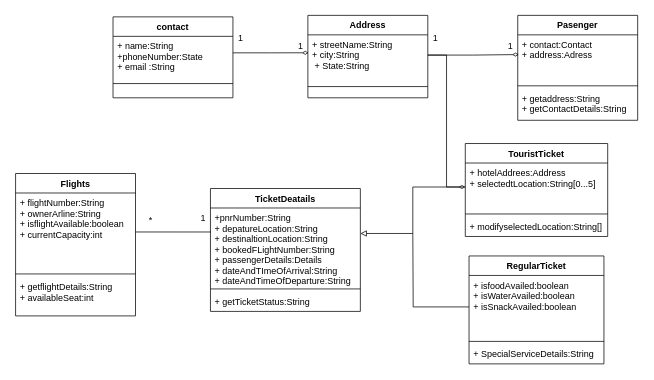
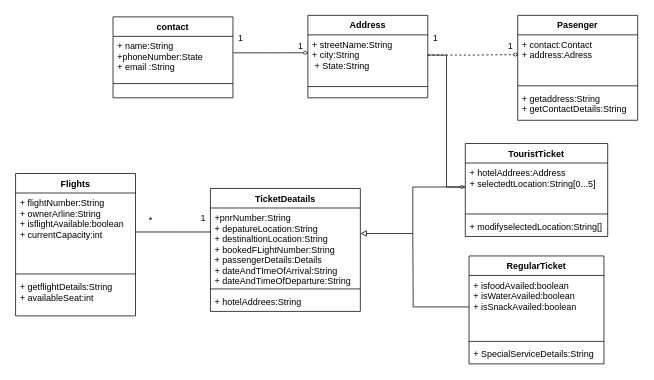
edge "+ streetName:String + city:String + State:String" -> "+ contact:Contact + address:Adress": style solid -> dashed
node "+ getTicketStatus:String": label "+ getTicketStatus:String" -> "+ hotelAddrees:String"
